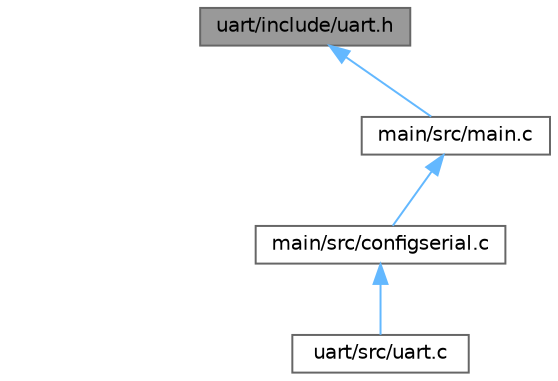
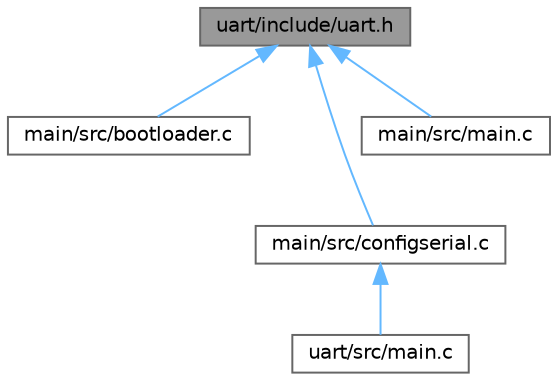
node "main/src/bootloader.c": added
edge "main/src/configserial.c" -> "main/src/main.c": now "main/src/configserial.c" -> "uart/include/uart.h"
node "uart/src/uart.c": label "uart/src/uart.c" -> "uart/src/main.c"
